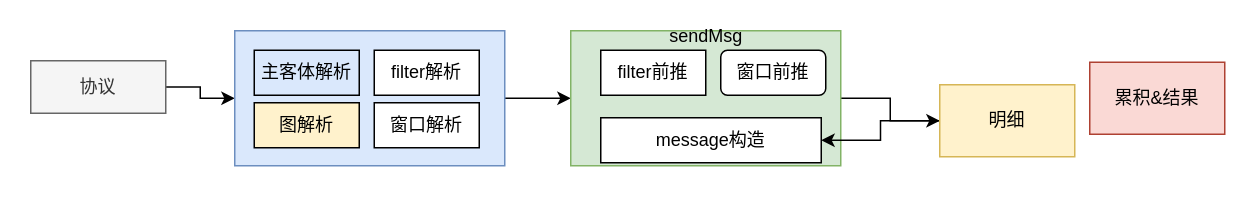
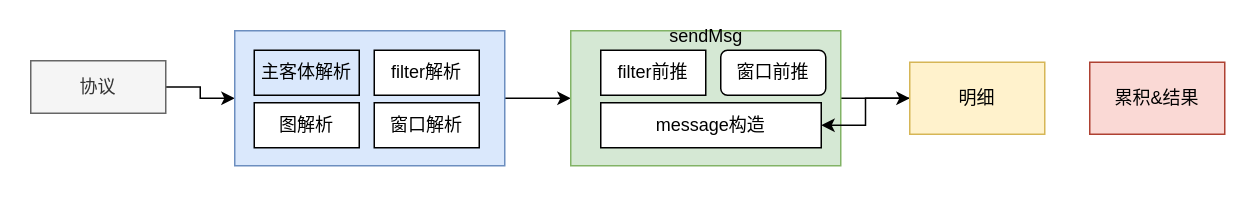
node "明细": moved (1007, 121) -> (977, 98)
node "图解析": fillcolor #fff2cc -> #ffffff
node "message构造": moved (711, 140) -> (711, 125)
